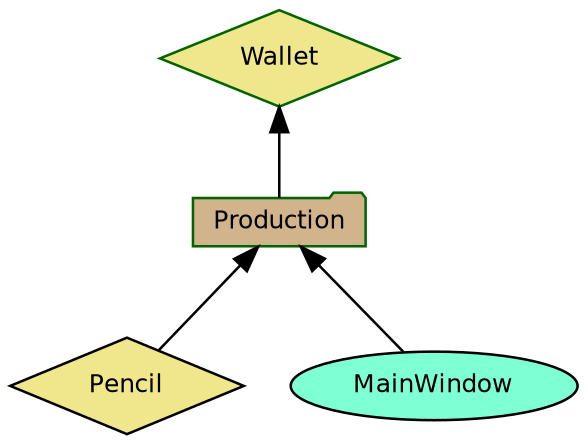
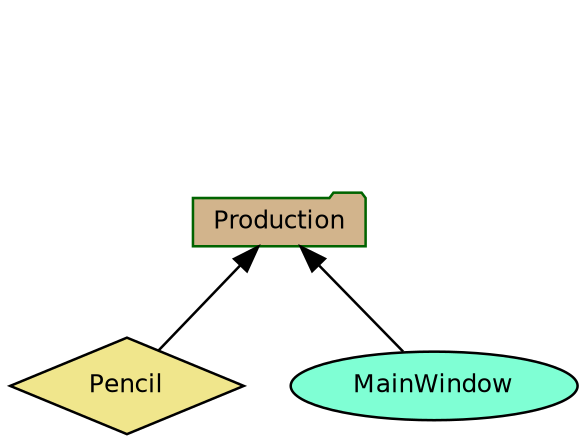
node "Wallet": removed
